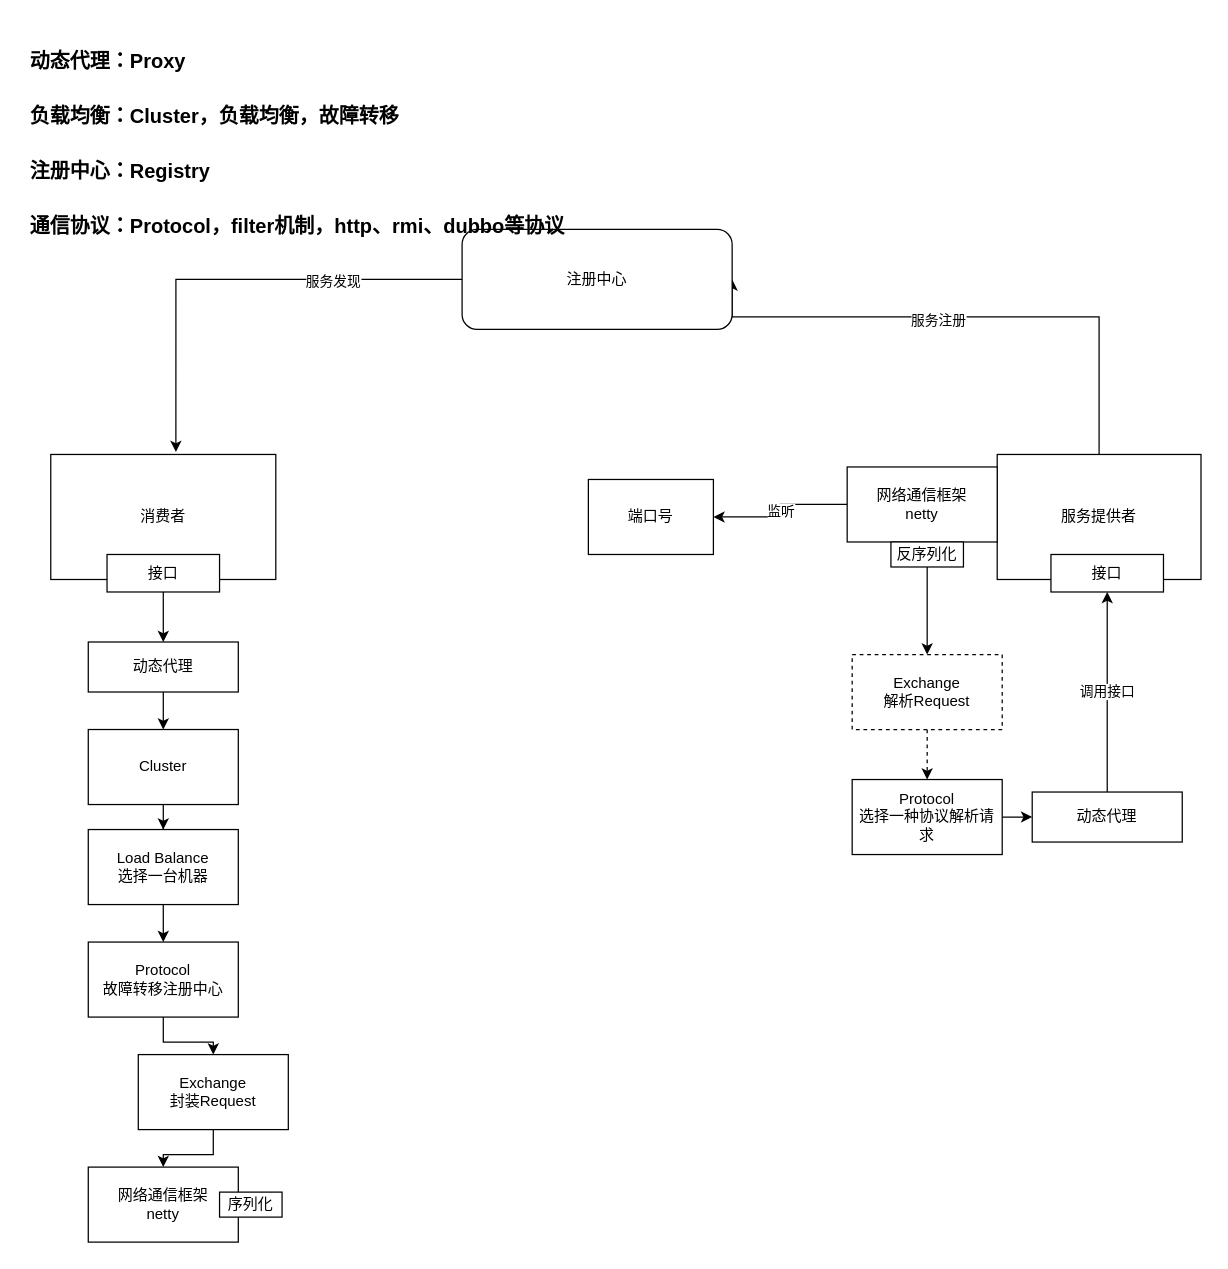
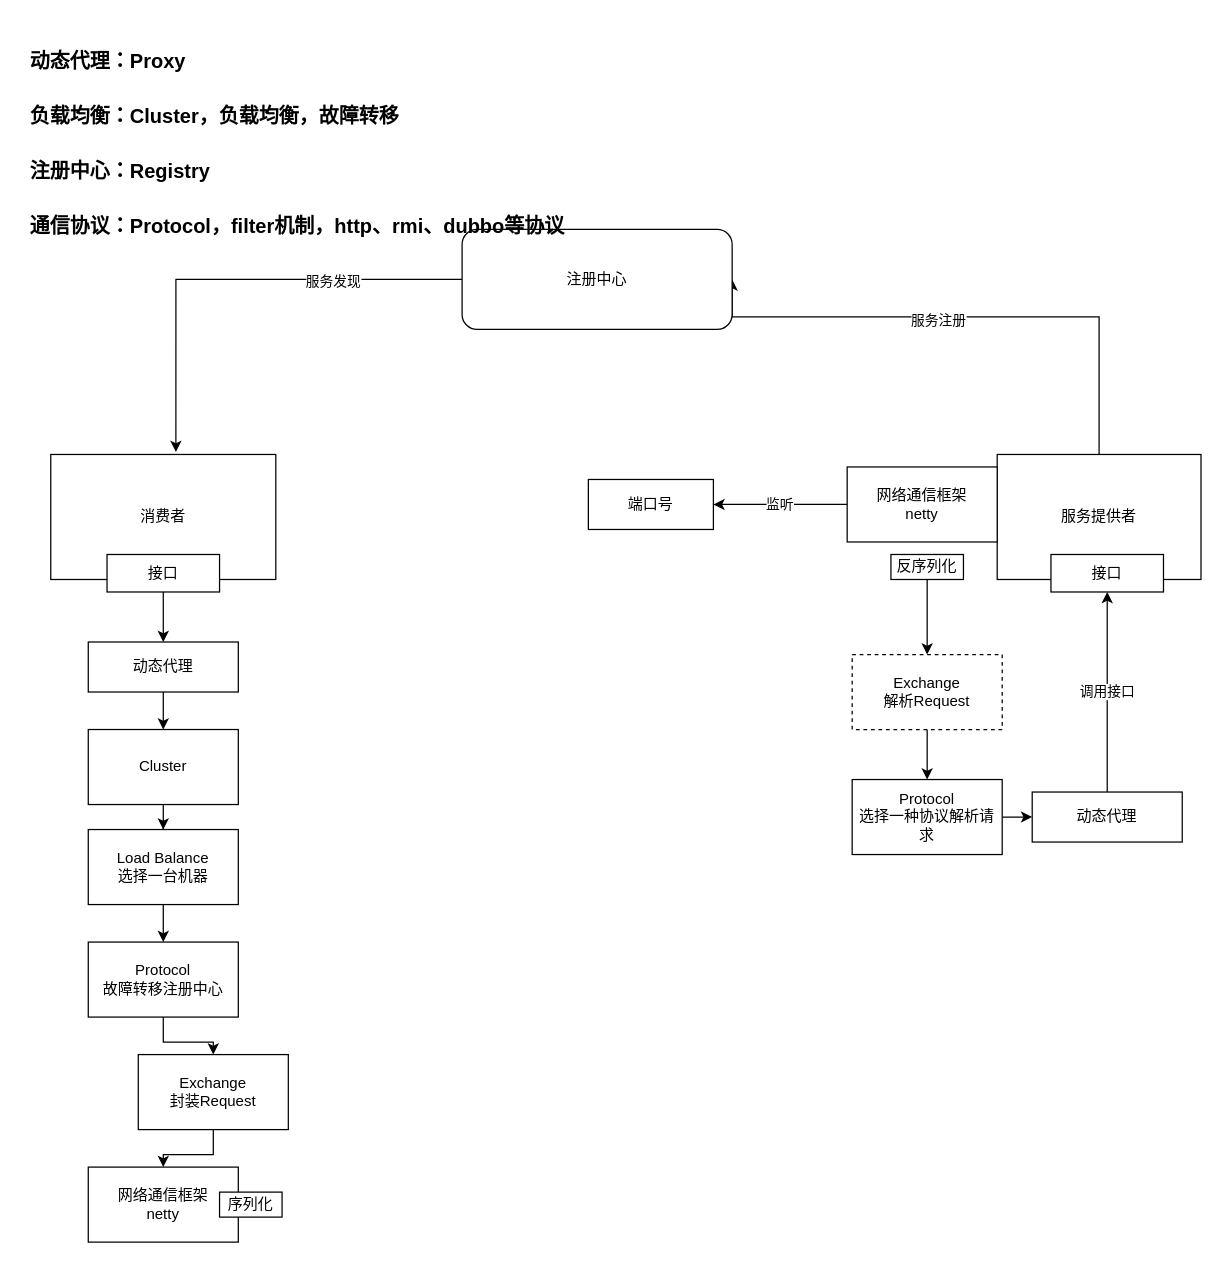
node "端口号": size 125x75 -> 125x50
node "反序列化": moved (927, 554) -> (927, 567)
edge "Exchange 解析Request" -> "Protocol 选择一种协议解析请求": style dashed -> solid
